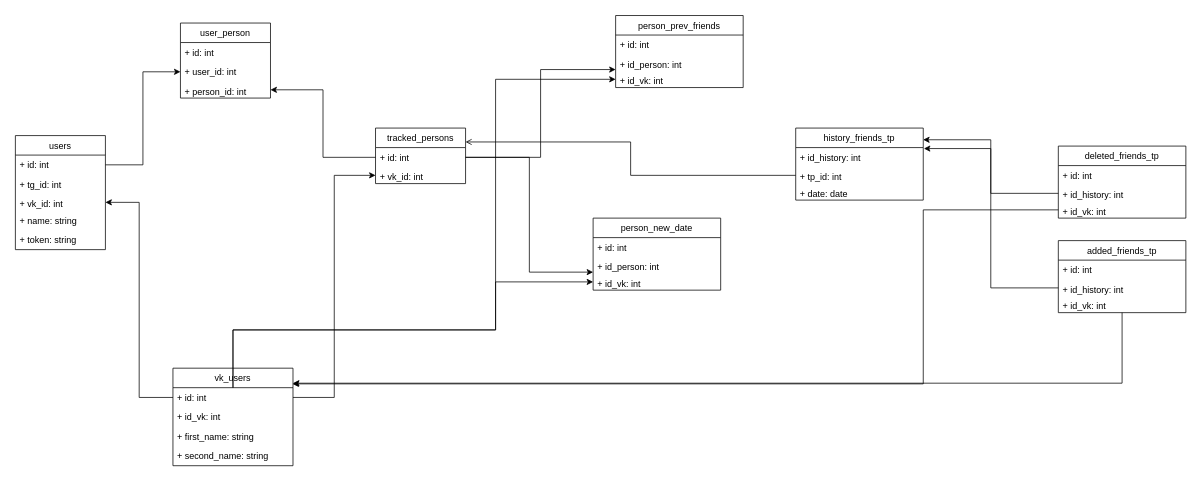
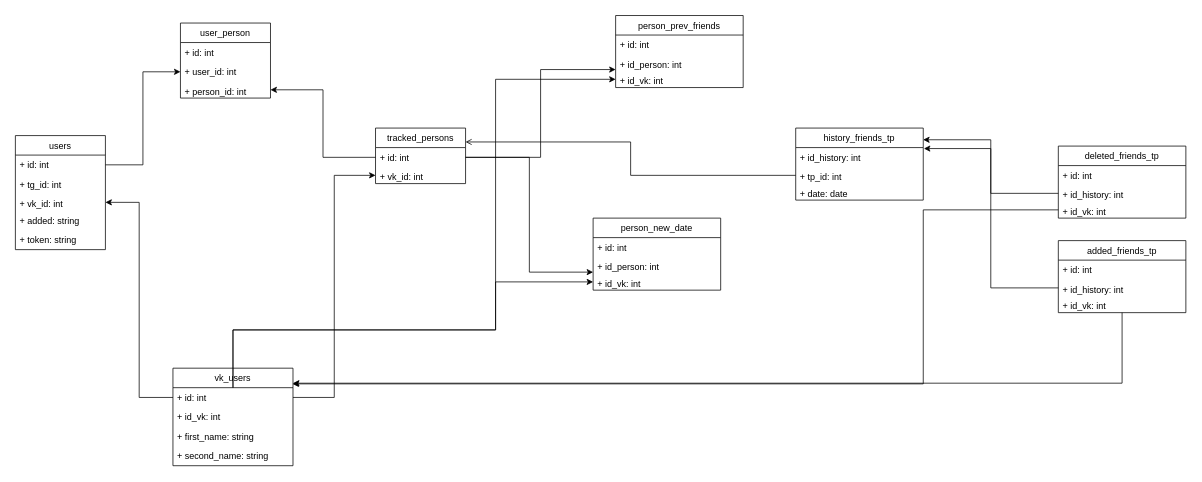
node "+ name: string": label "+ name: string" -> "+ added: string"
